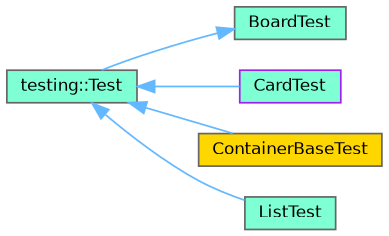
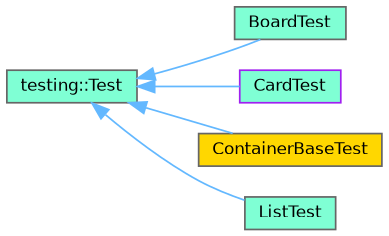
edge "testing::Test" -> "BoardTest": reversed
